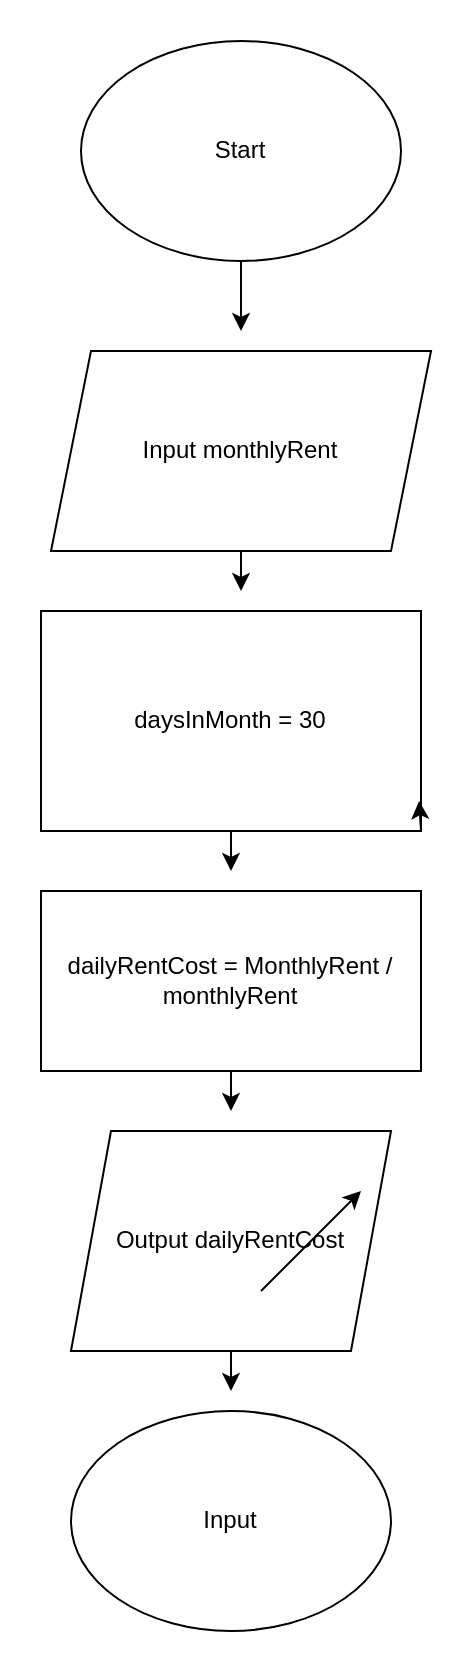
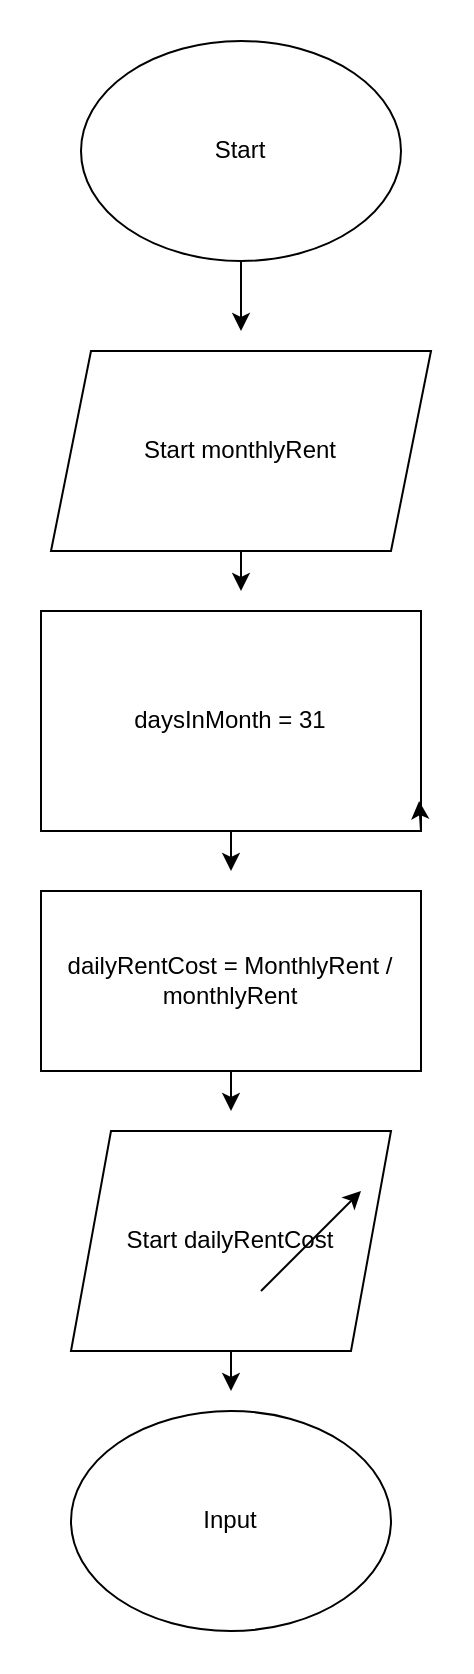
node "Input monthlyRent": label "Input monthlyRent" -> "Start monthlyRent"
node "daysInMonth = 30": label "daysInMonth = 30" -> "daysInMonth = 31"
node "Output dailyRentCost": label "Output dailyRentCost" -> "Start dailyRentCost"
